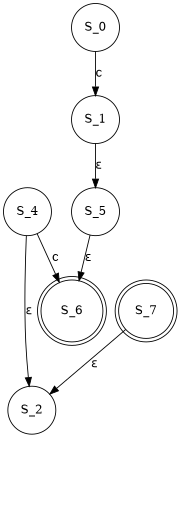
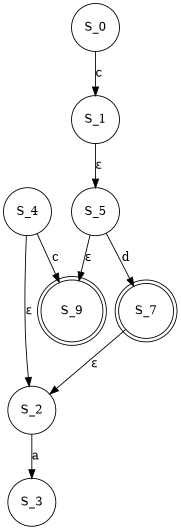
edge "S_5" -> "S_7": added, label "d"
node "S_6": label "S_6" -> "S_9"
node "S_3": added
